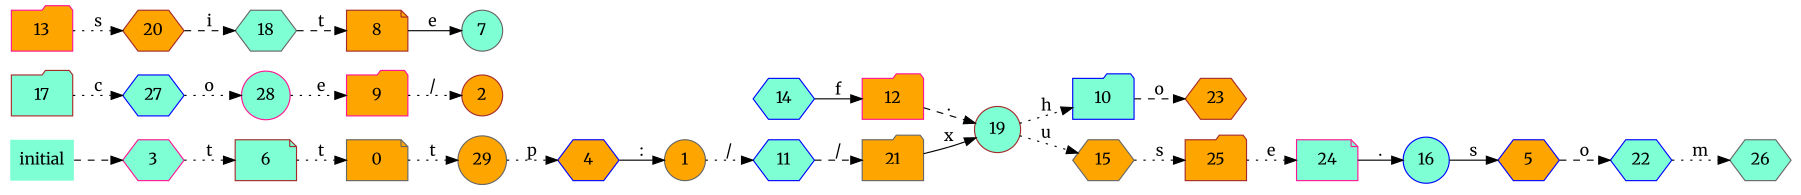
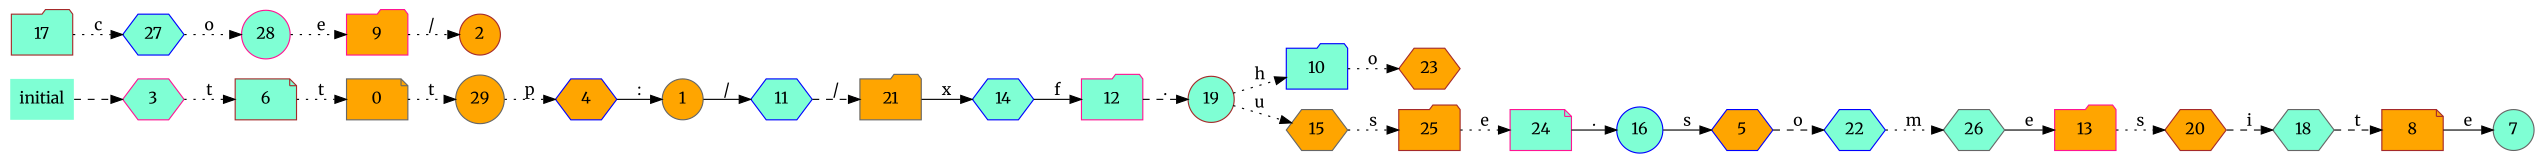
node "12": fillcolor orange -> aquamarine
edge "10" -> "23": style dashed -> dotted
edge "26" -> "13": added, label "e"
edge "21" -> "19": now "21" -> "14"
edge "1" -> "11": style dotted -> solid
